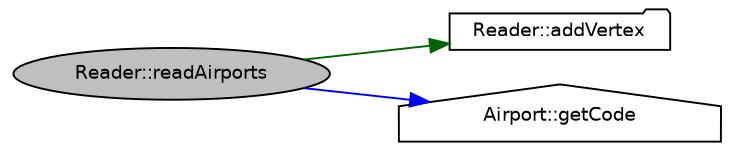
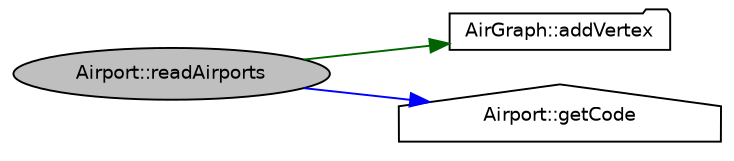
node "Reader::addVertex": label "Reader::addVertex" -> "AirGraph::addVertex"
node "Reader::readAirports": label "Reader::readAirports" -> "Airport::readAirports"
